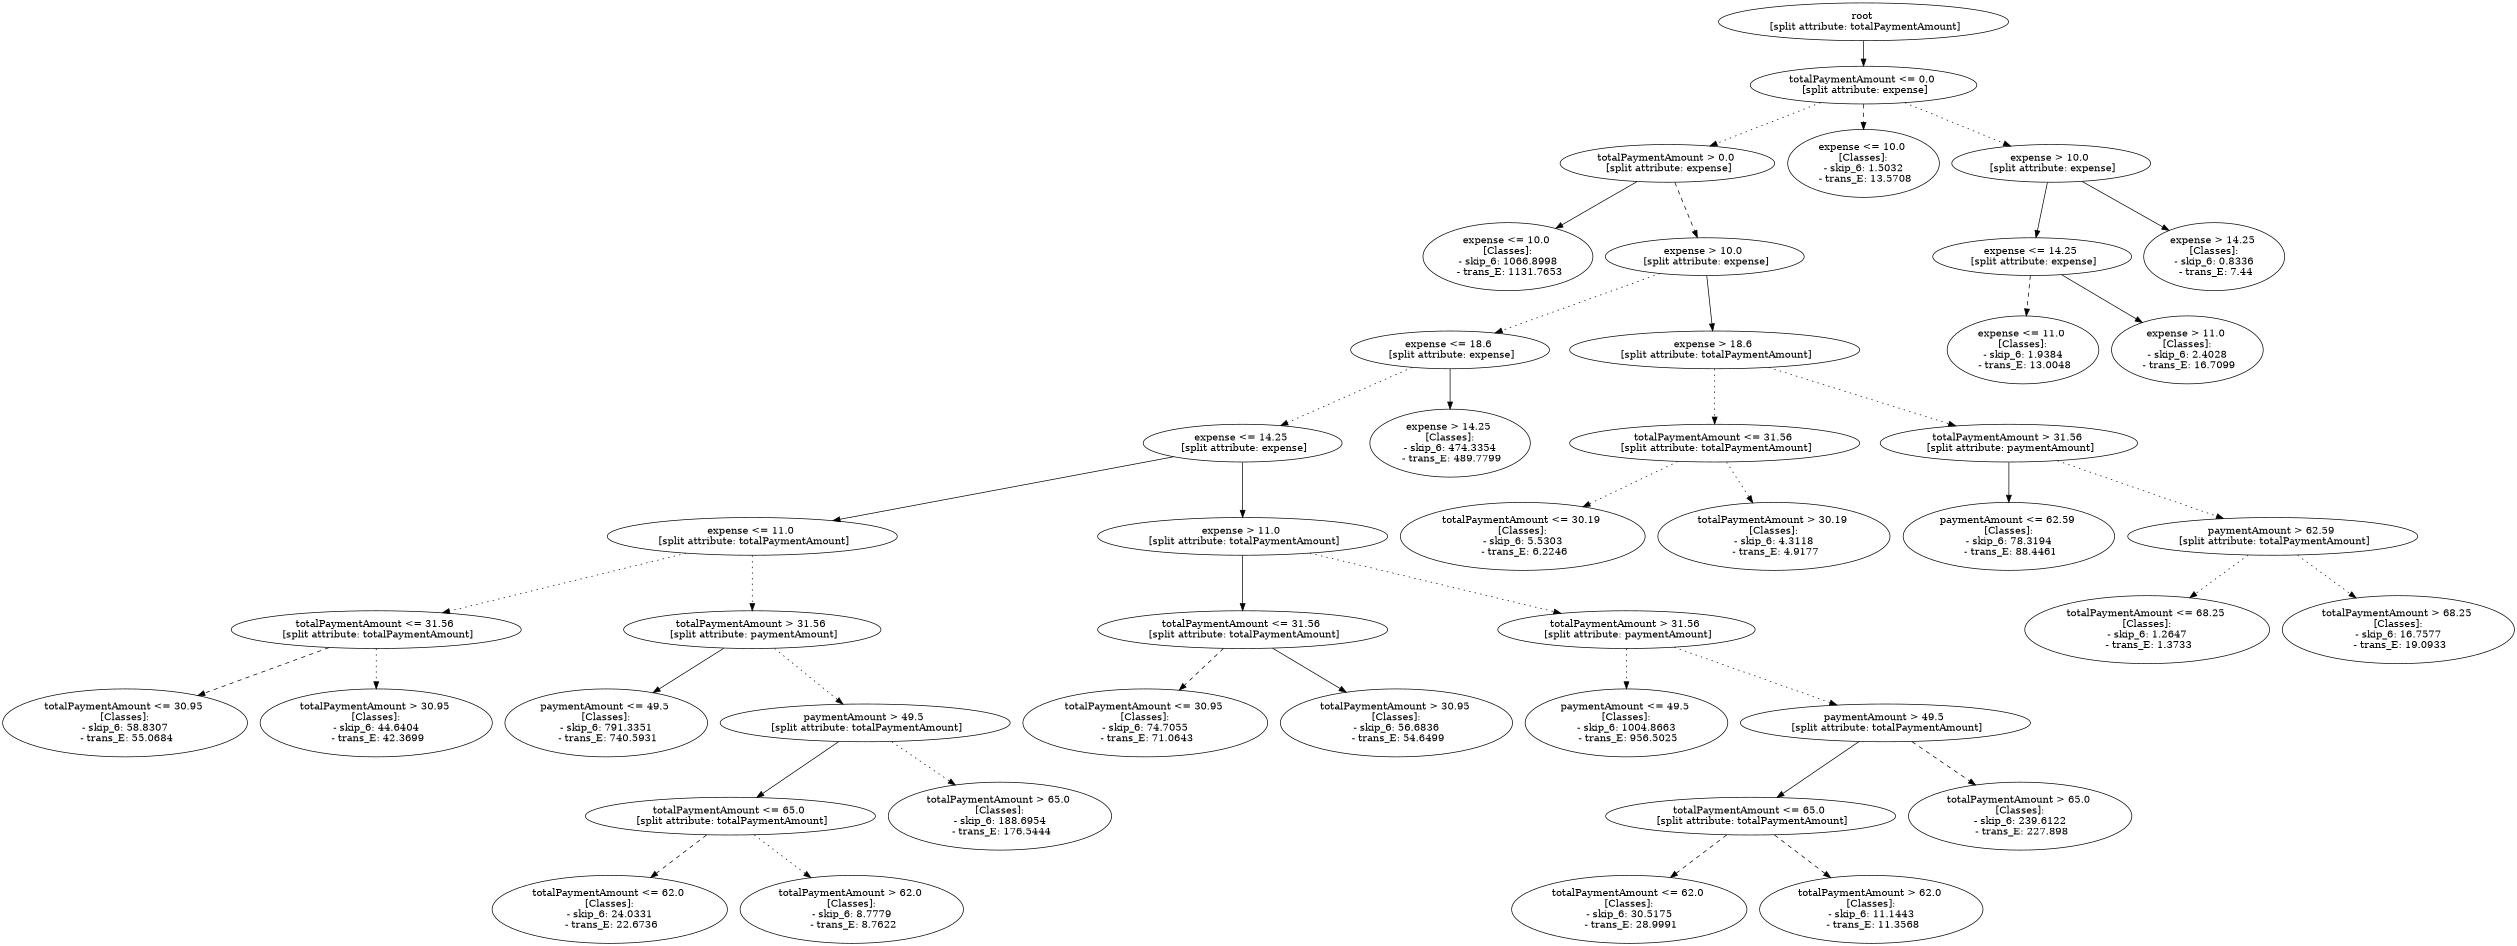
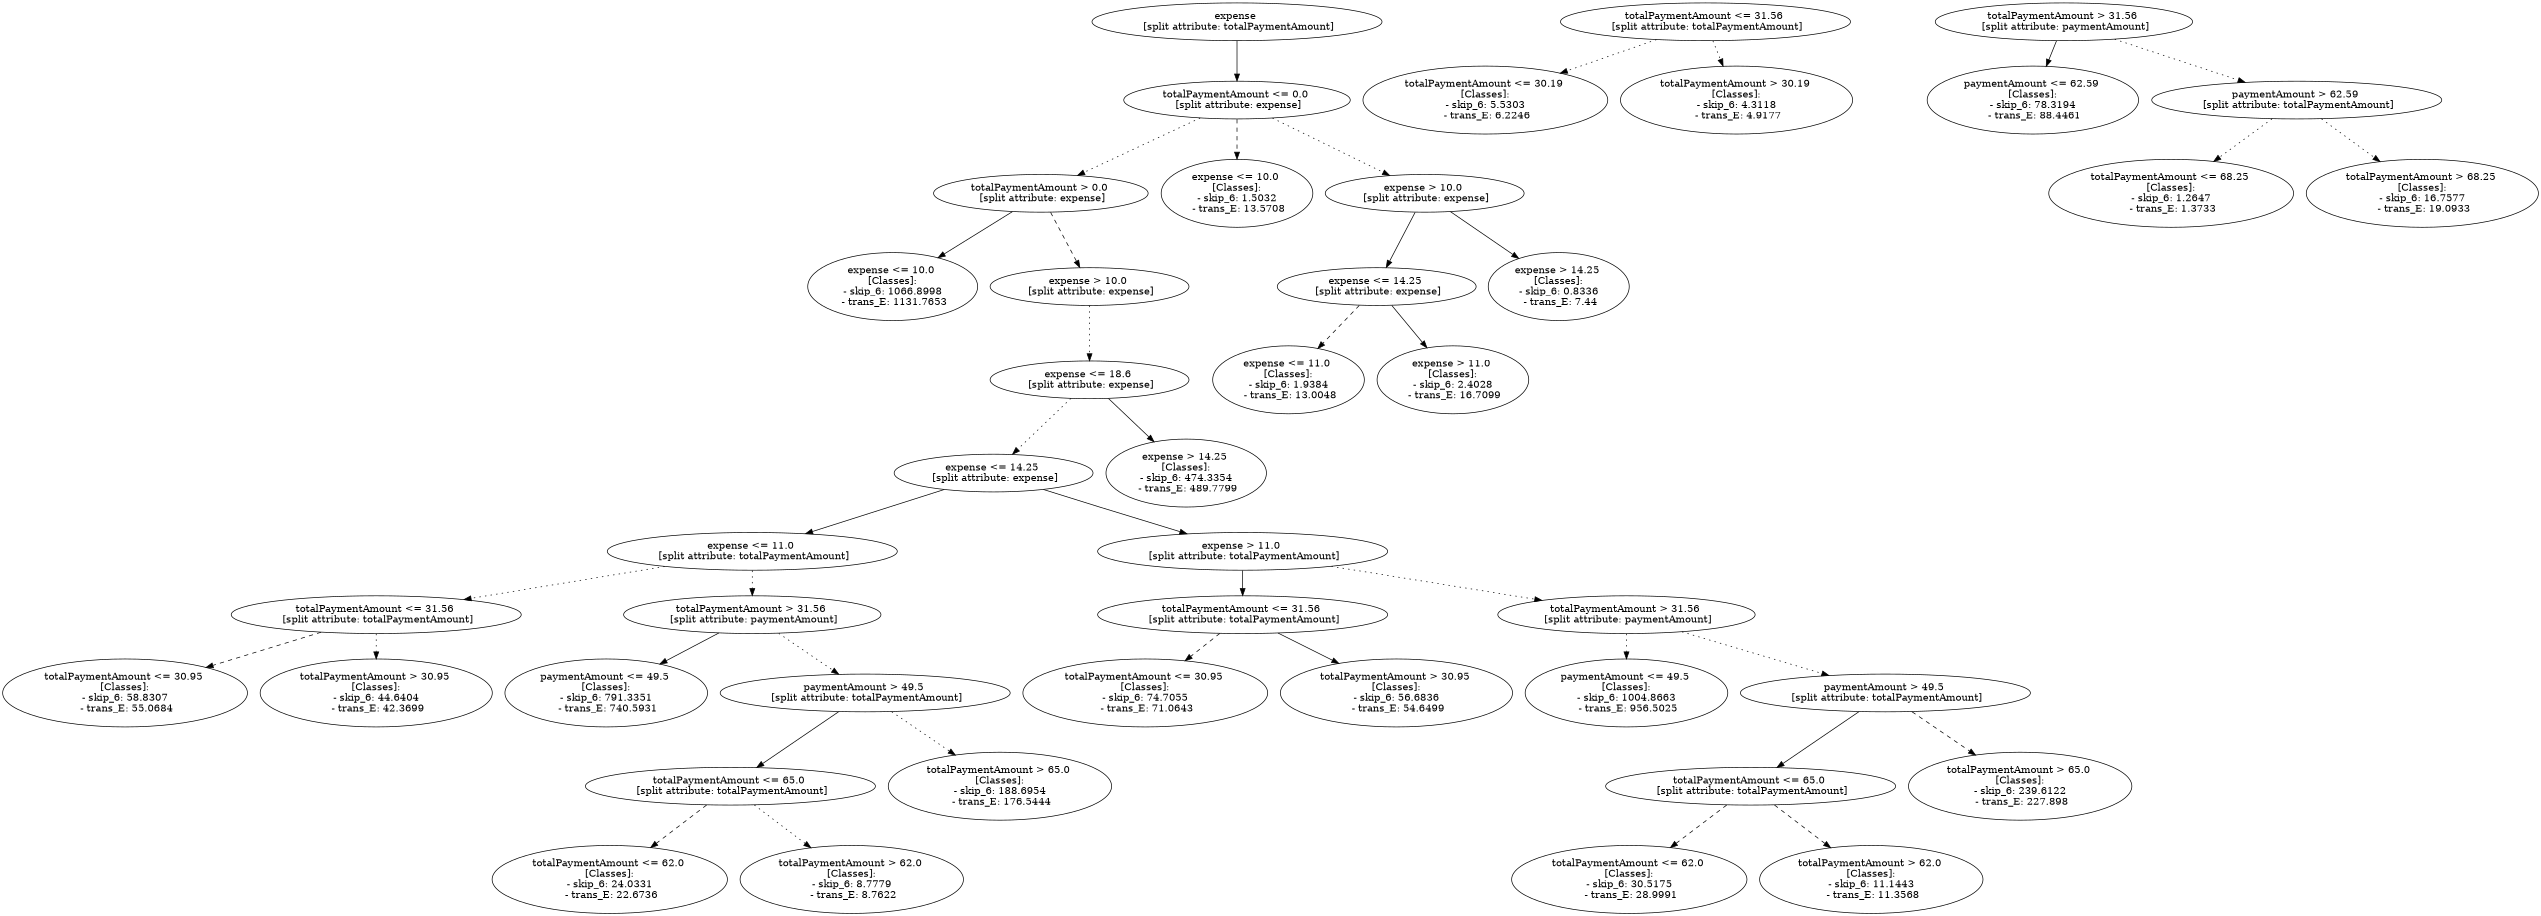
node "root [split attribute: totalPaymentAmount]": label "root [split attribute: totalPaymentAmount]" -> "expense [split attribute: totalPaymentAmount]"
node "expense > 18.6 [split attribute: totalPaymentAmount]": removed
